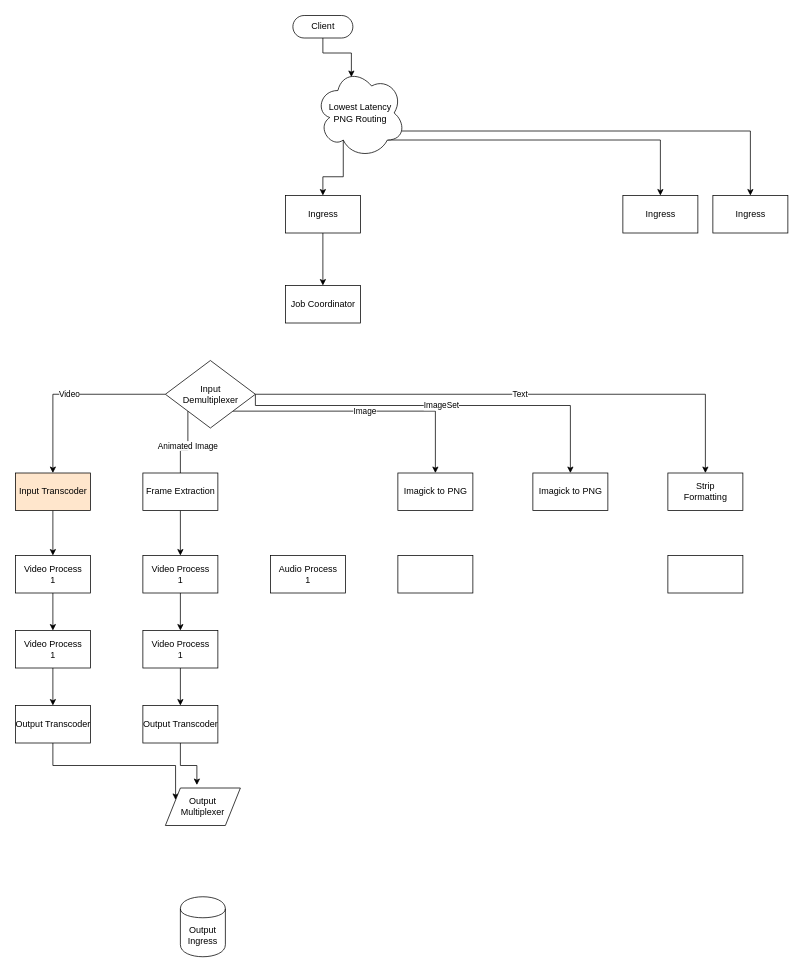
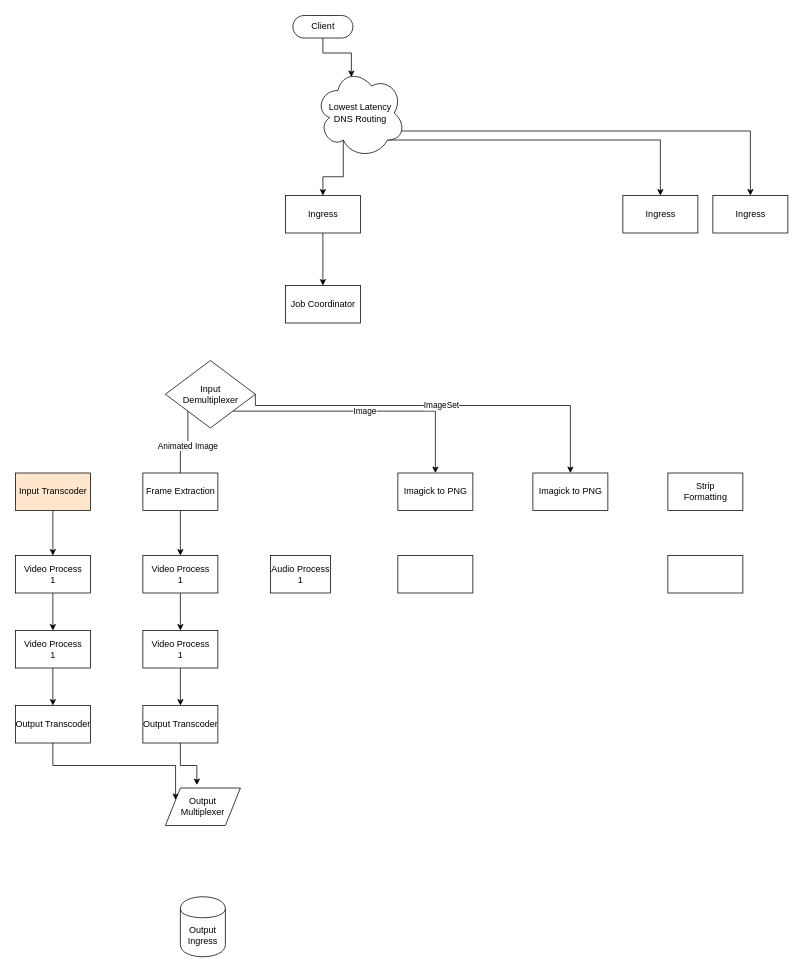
node "Lowest Latency PNG Routing": label "Lowest Latency PNG Routing" -> "Lowest Latency DNS Routing"
edge "Input Demultiplexer" -> "Input Transcoder": removed, label "Video"
edge "Input Demultiplexer" -> "Strip Formatting": removed, label "Text"
node "Audio Process 1": size 75x38 -> 60x38
